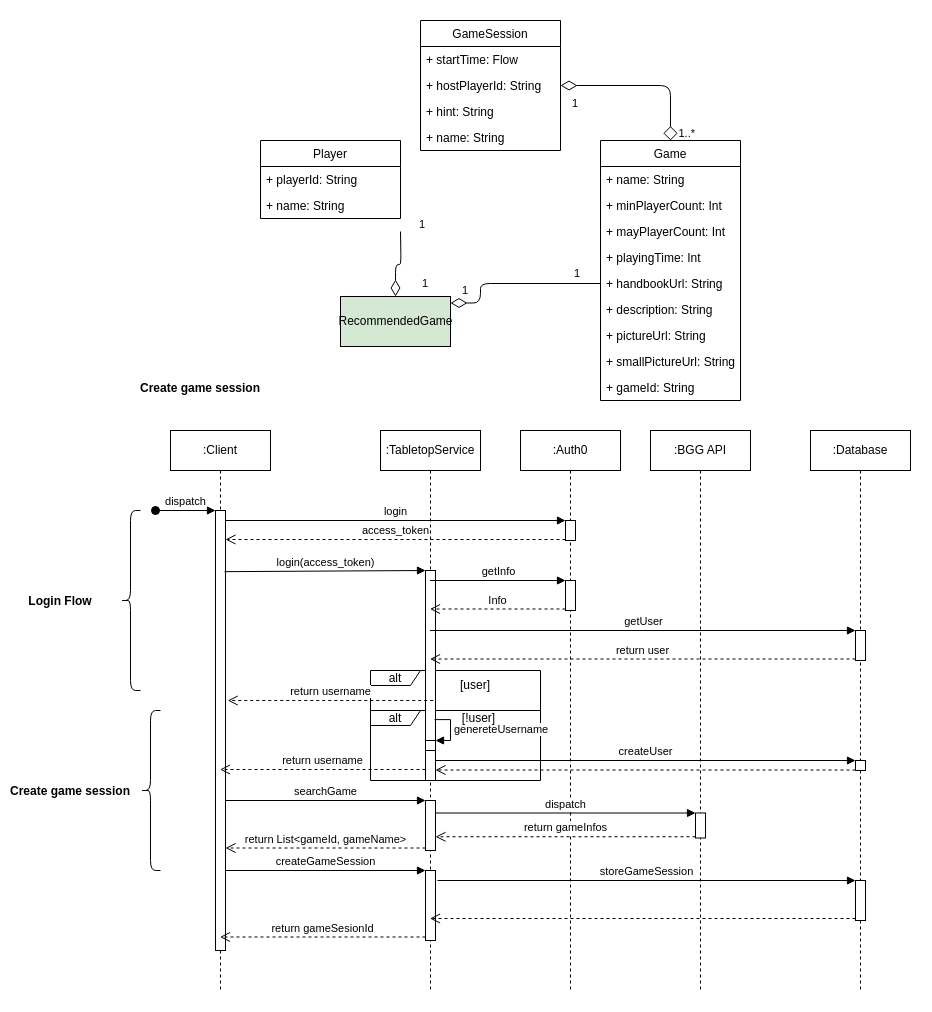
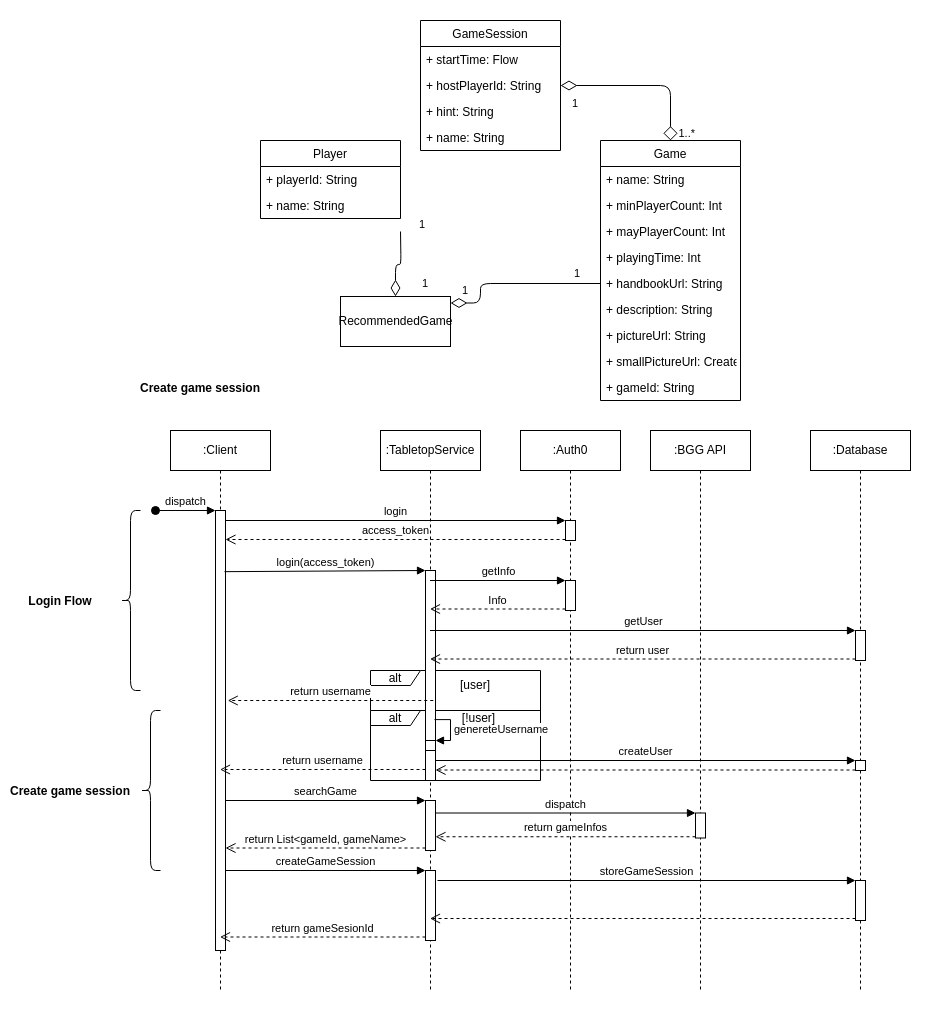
node "RecommendedGame": fillcolor #d5e8d4 -> #ffffff
node "+ smallPictureUrl: String": label "+ smallPictureUrl: String" -> "+ smallPictureUrl: Create"
